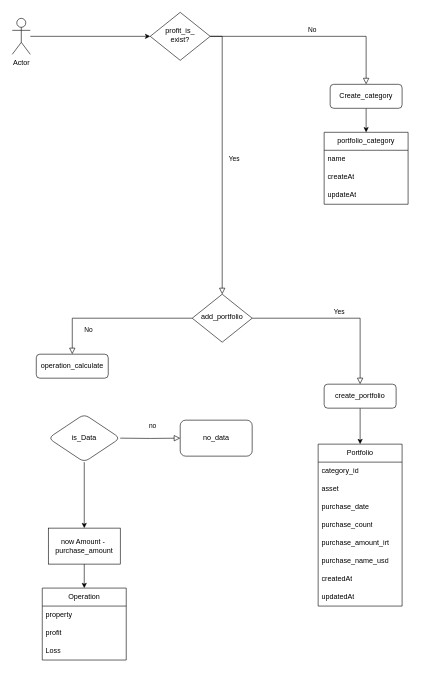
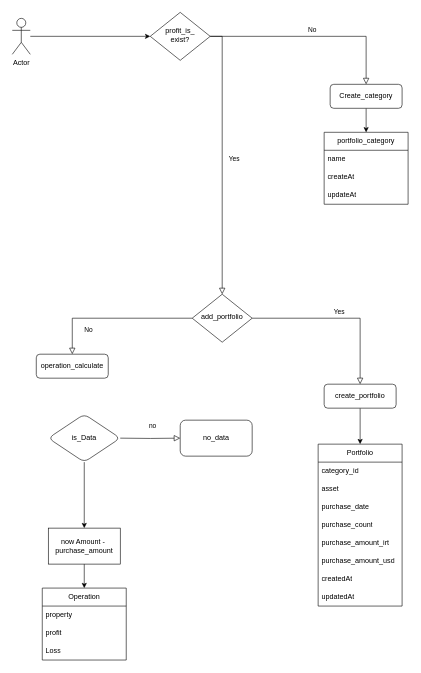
node "purchase_name_usd": label "purchase_name_usd" -> "purchase_amount_usd"
